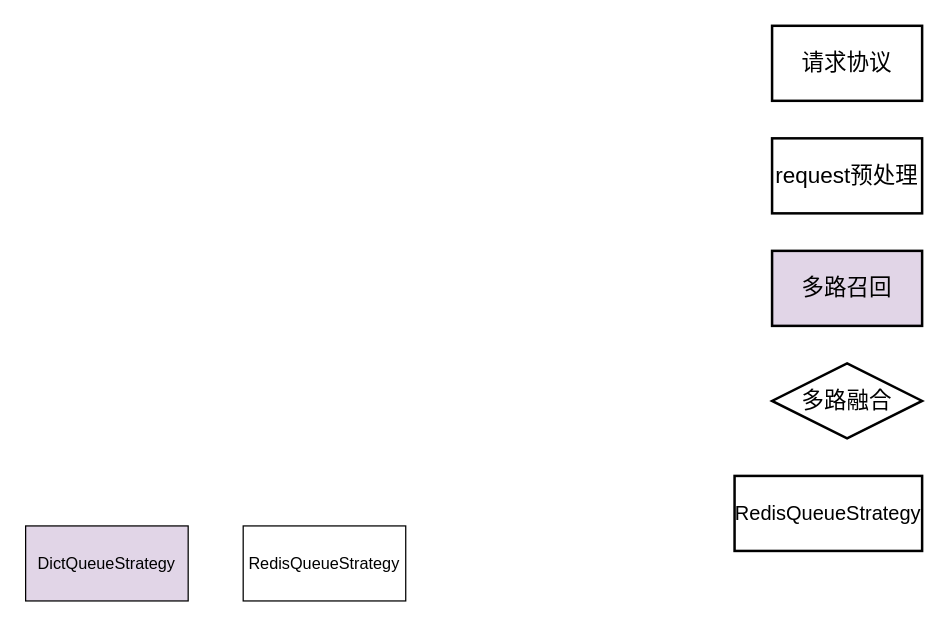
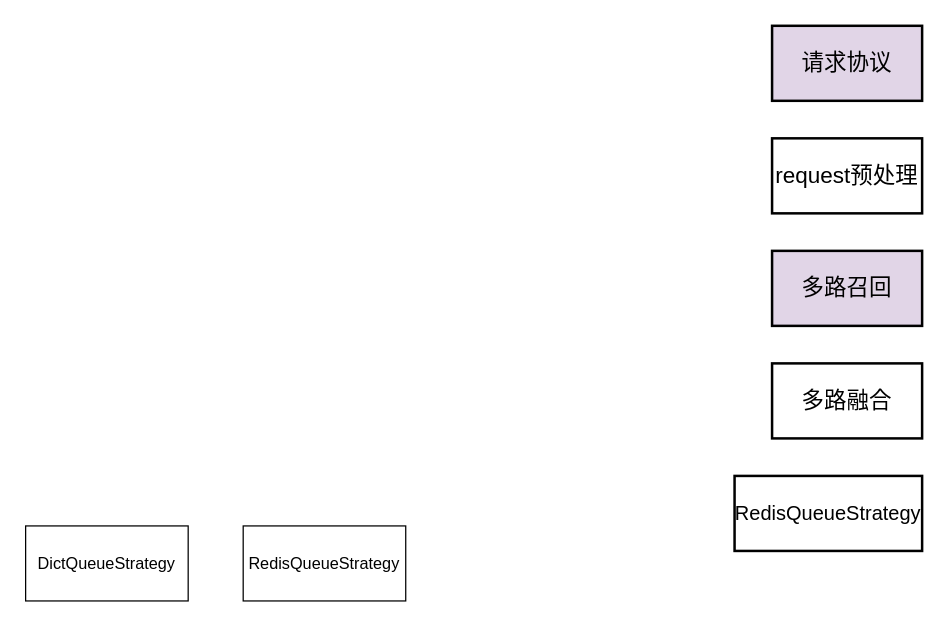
node "请求协议": fillcolor #ffffff -> #e1d5e7
node "多路融合": shape diamond -> rectangle
node "DictQueueStrategy": fillcolor #e1d5e7 -> #ffffff
